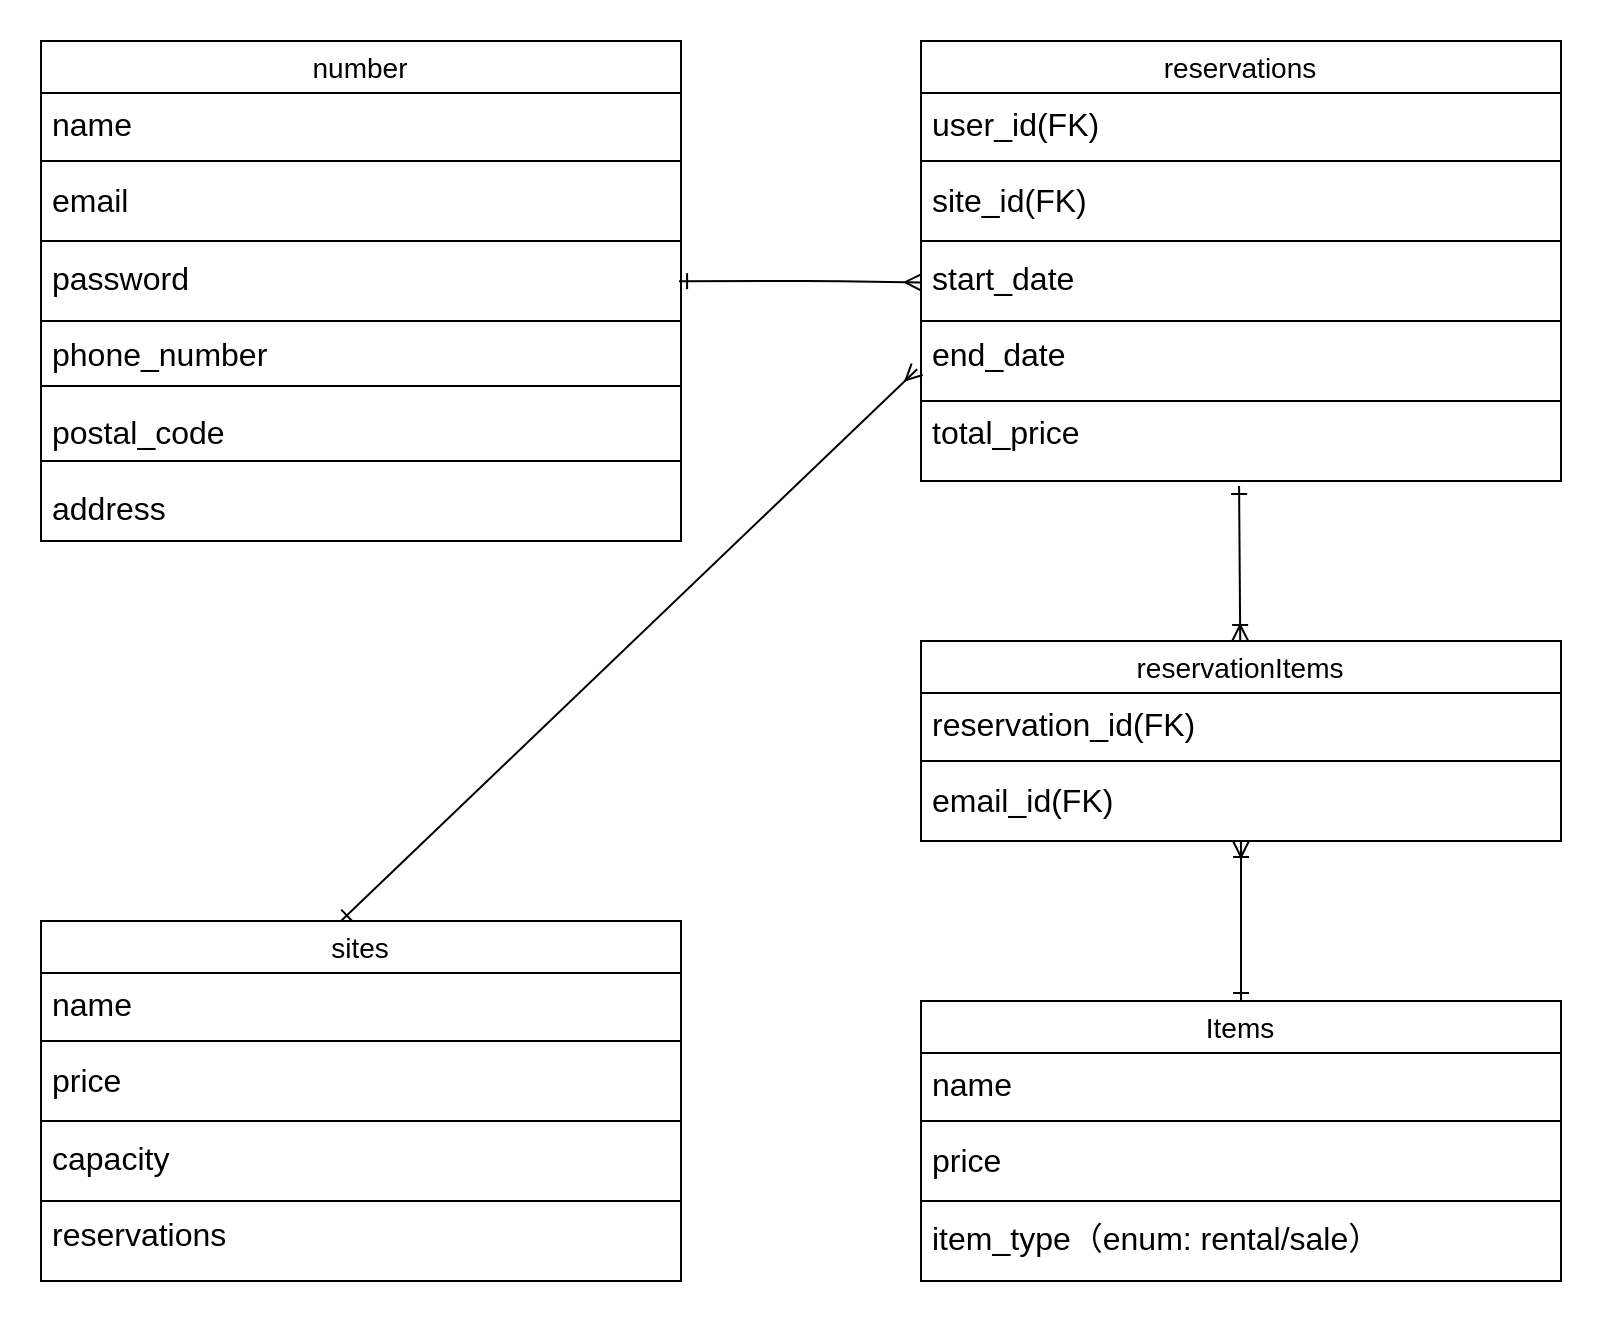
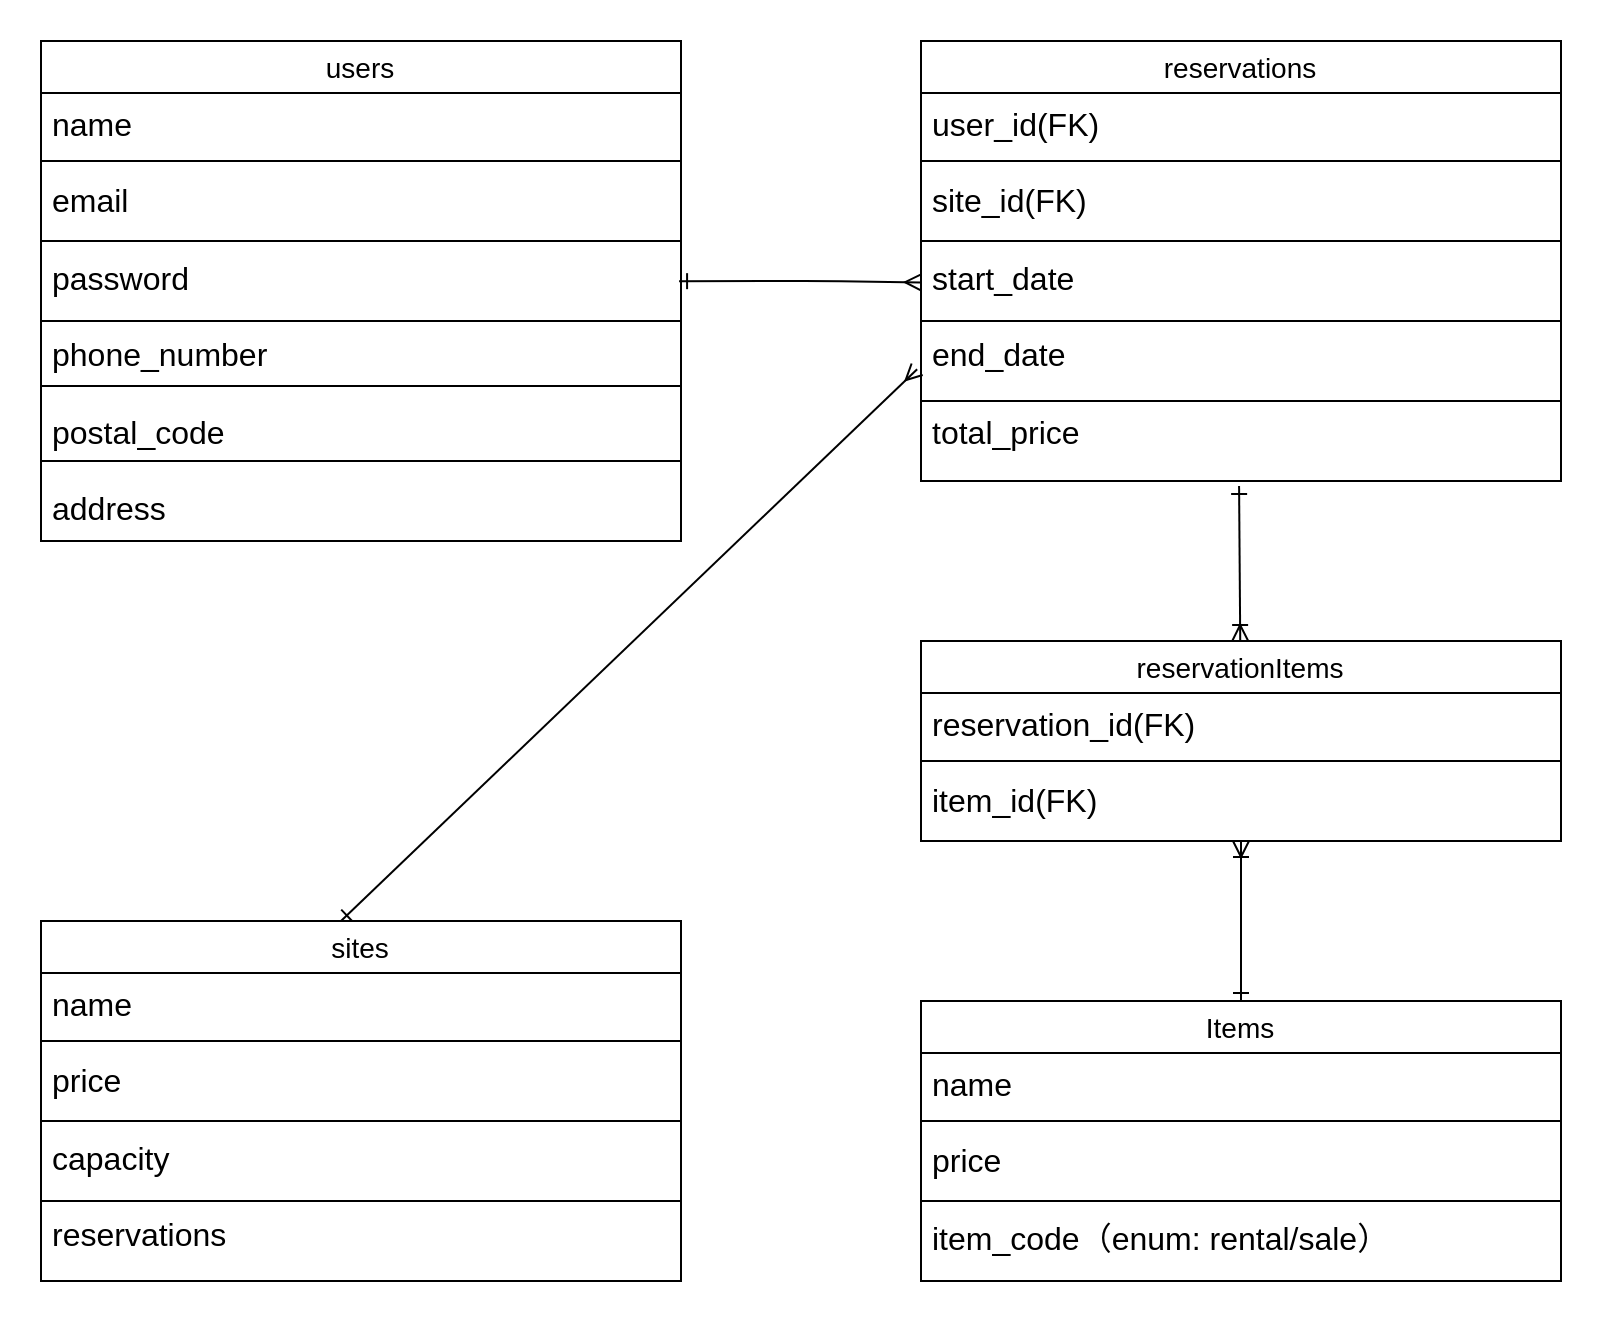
node "number": label "number" -> "users"
node "reservation_id(FK) email_id(FK)": label "reservation_id(FK) email_id(FK)" -> "reservation_id(FK) item_id(FK)"
node "name price item_type（enum: rental/sale）": label "name price item_type（enum: rental/sale）" -> "name price item_code（enum: rental/sale）"
